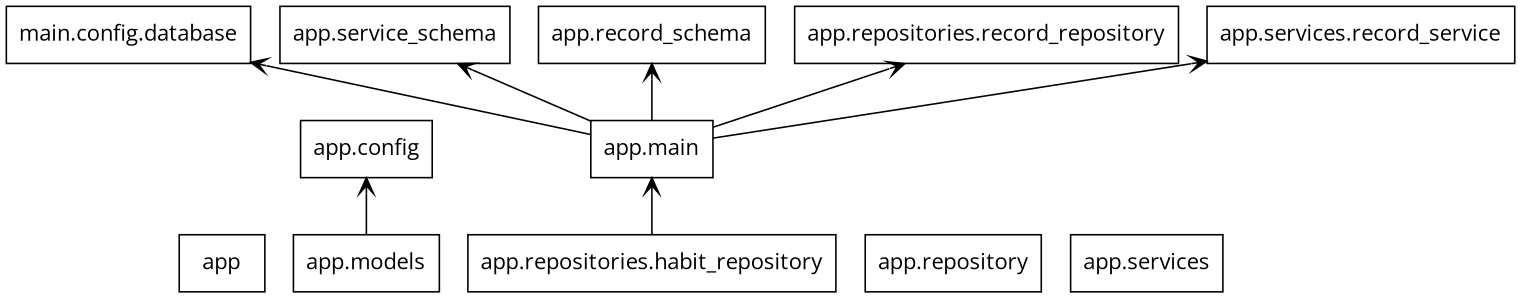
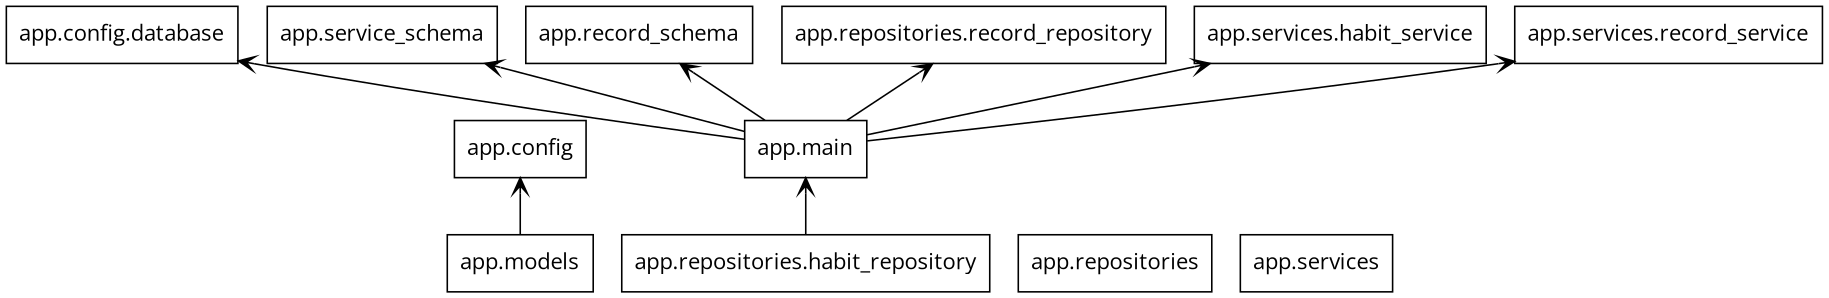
node "main.config.database": label "main.config.database" -> "app.config.database"
node "app.services.habit_service": added
node "app": removed
node "app.repository": label "app.repository" -> "app.repositories"
